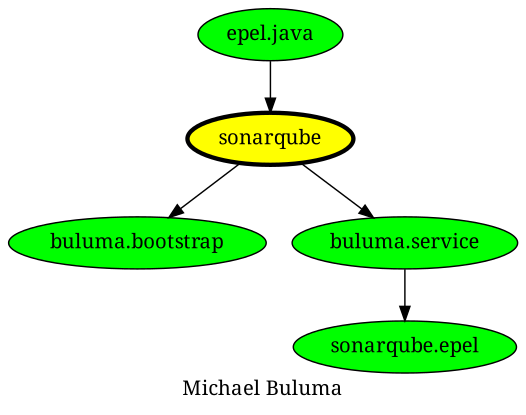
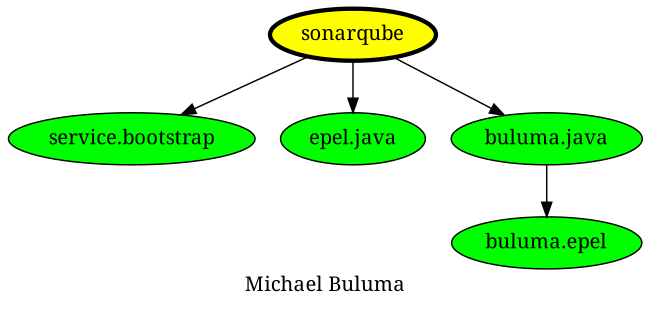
edge "epel.java" -> "sonarqube": reversed
node "buluma.bootstrap": label "buluma.bootstrap" -> "service.bootstrap"
node "buluma.service": label "buluma.service" -> "buluma.java"
node "sonarqube.epel": label "sonarqube.epel" -> "buluma.epel"
